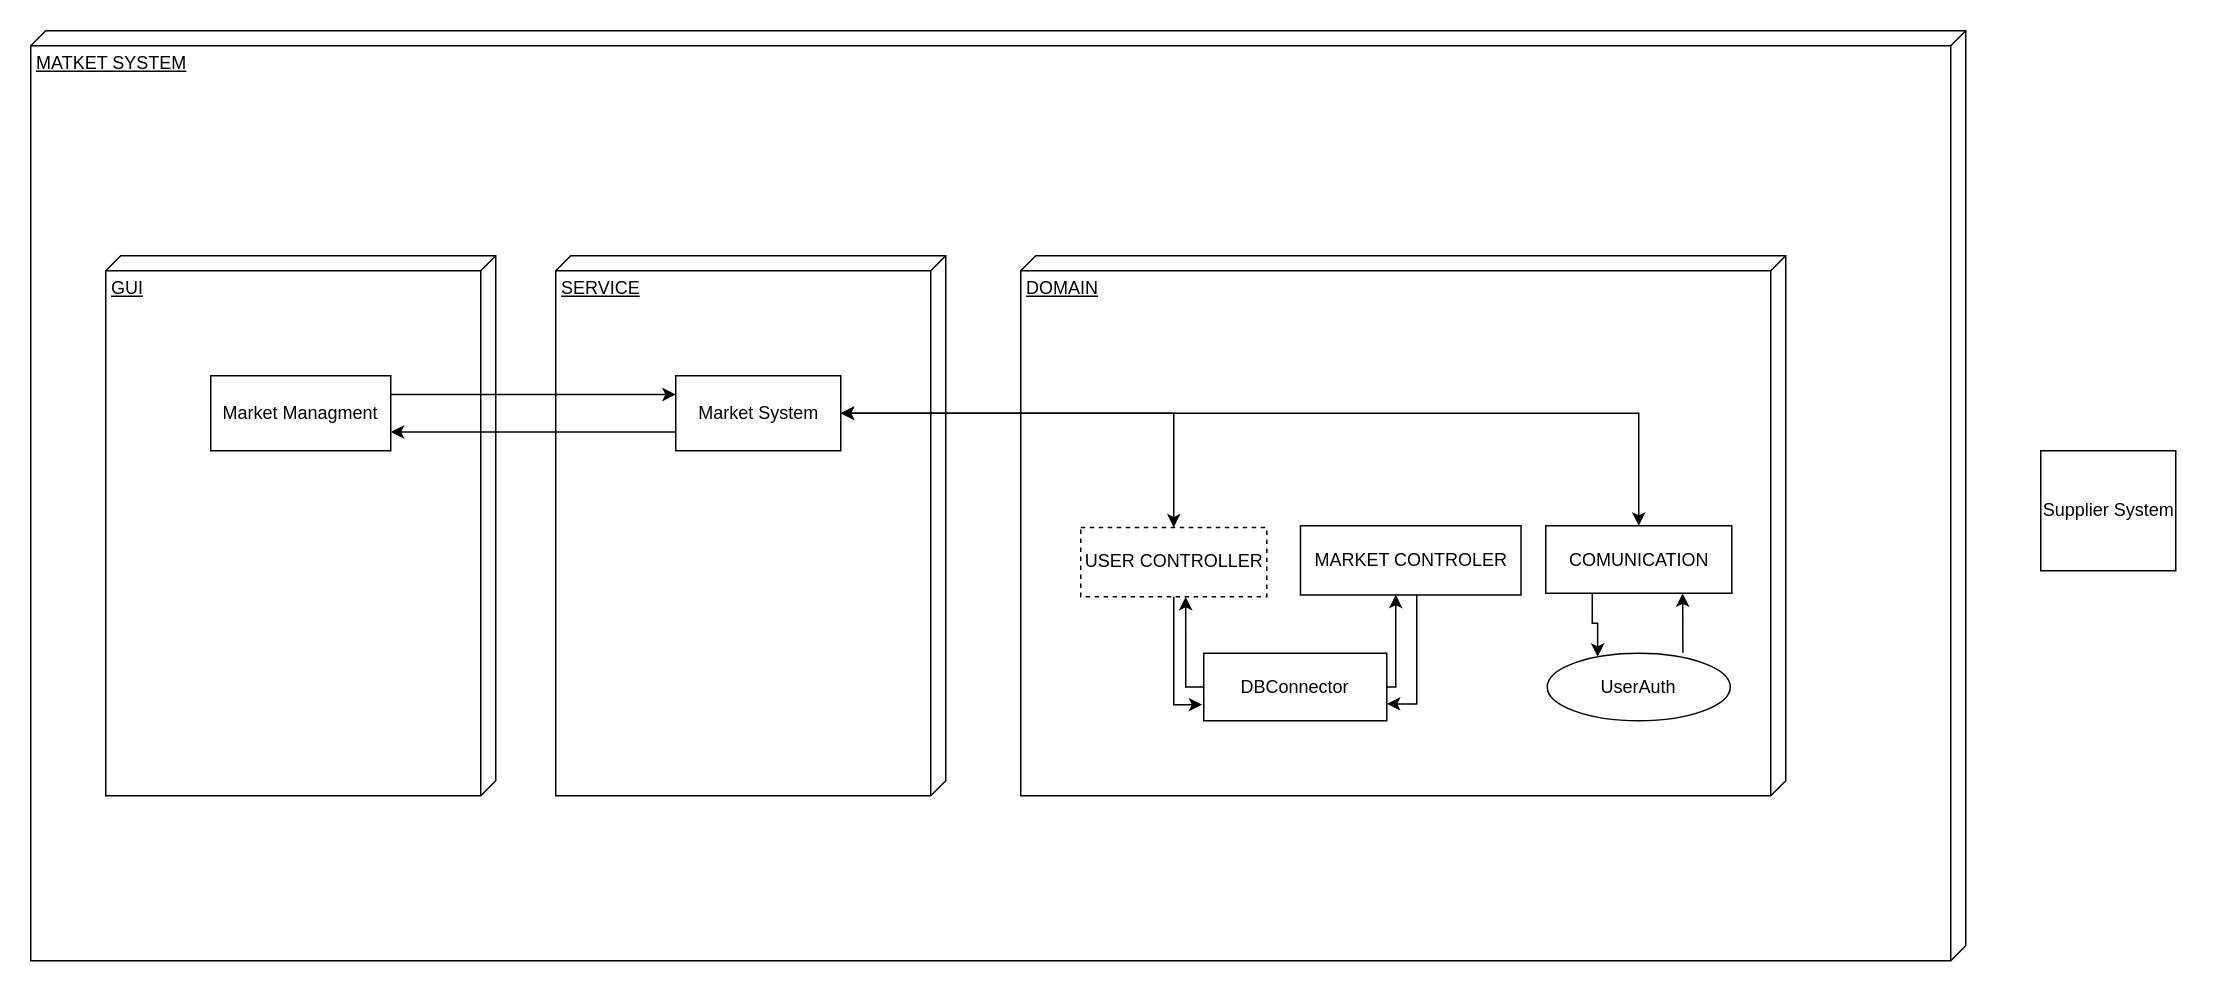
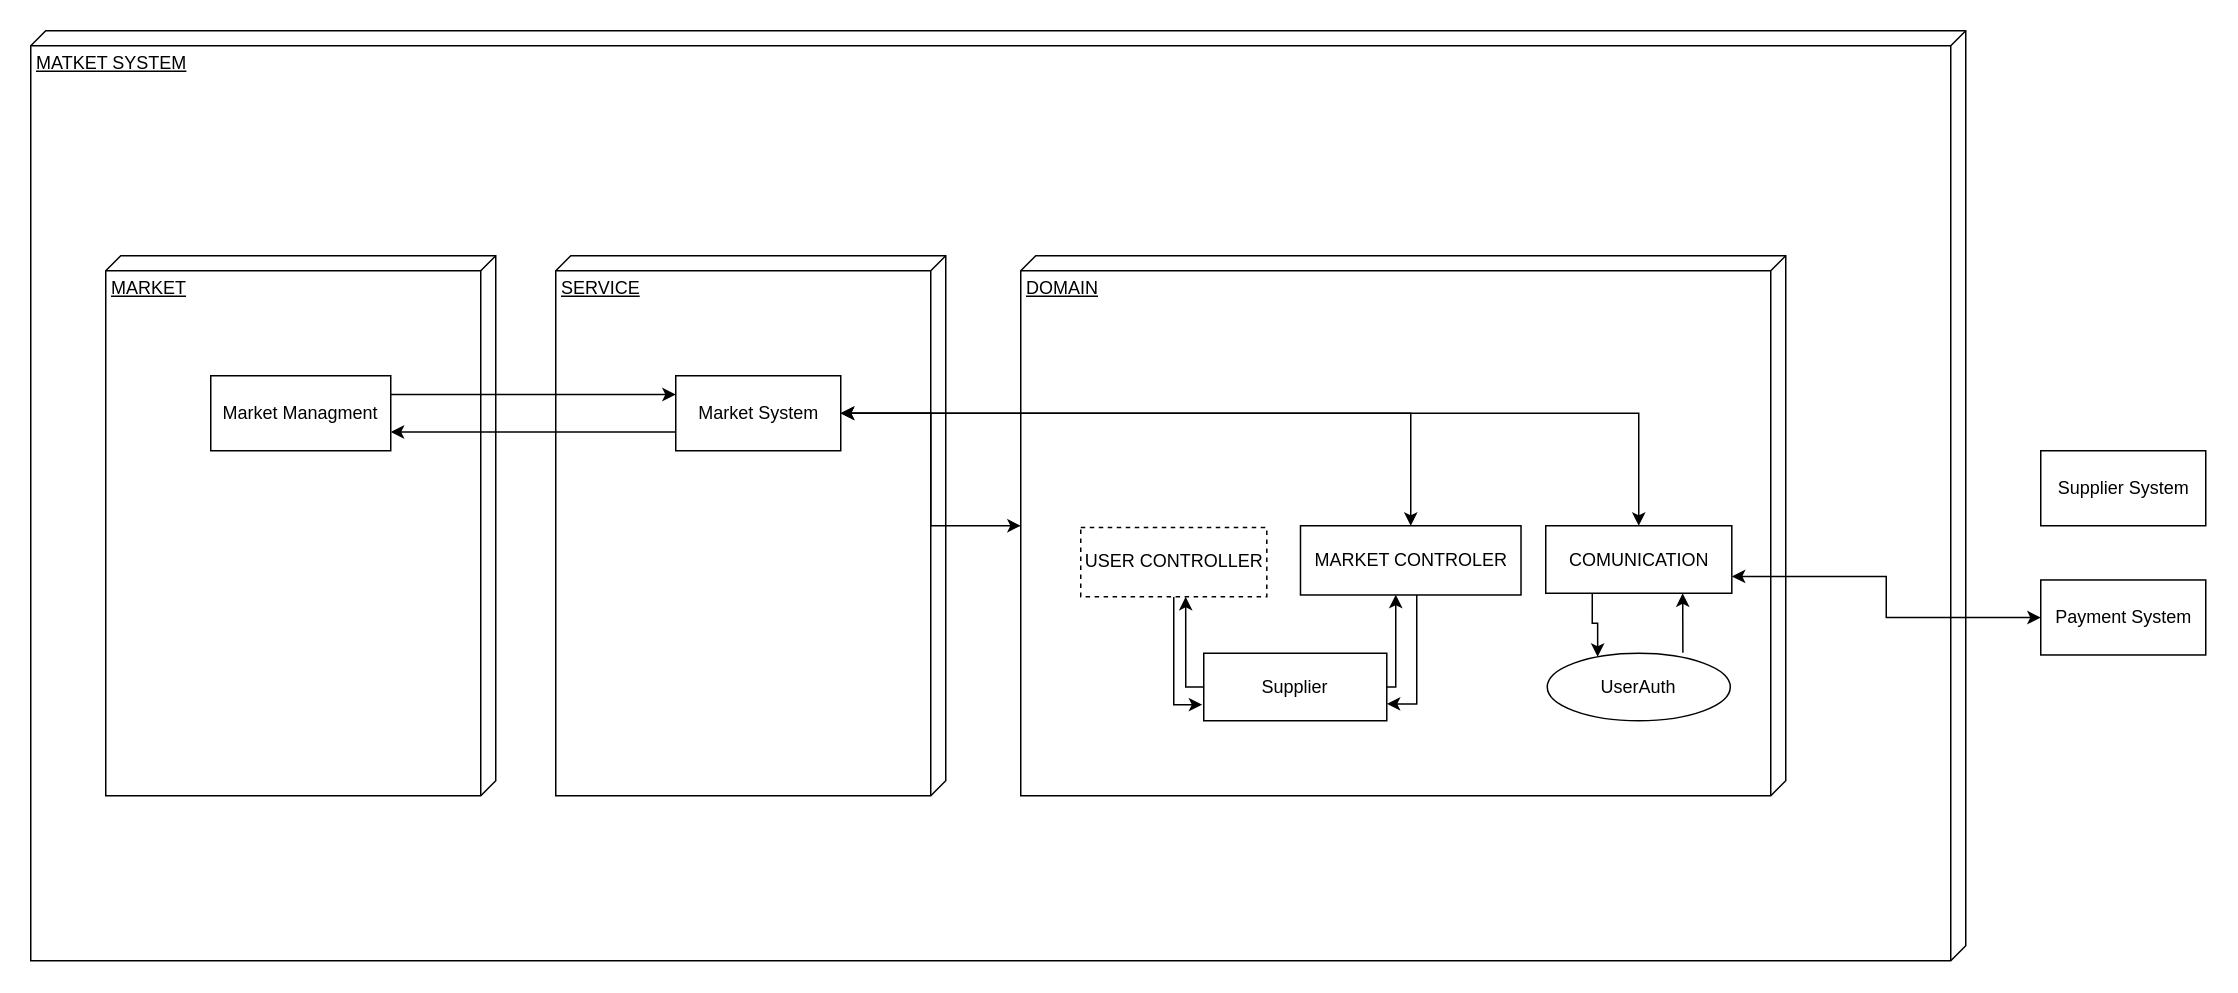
node "GUI": label "GUI" -> "MARKET"
edge "Market System" -- "MARKET CONTROLER": added
edge "Market System" -- "USER CONTROLLER": now "Market System" -- "DOMAIN"
node "Supplier System": size 135x120 -> 165x75
edge "COMUNICATION" -- "Payment System": added
node "Payment System": added
node "DBConnector": label "DBConnector" -> "Supplier"
